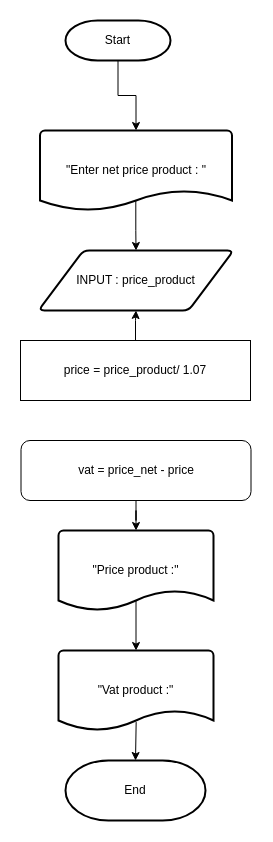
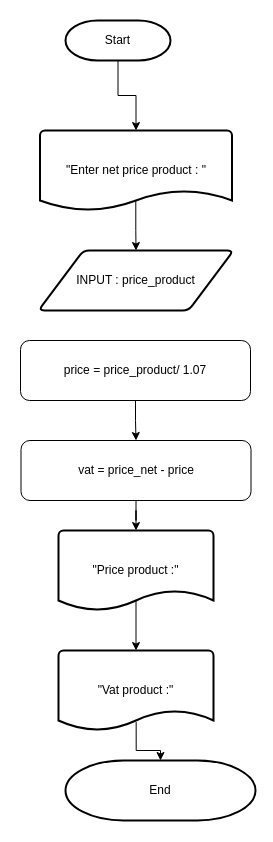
edge "price = price_product/ 1.07" -> "INPUT : price_product": now "price = price_product/ 1.07" -> "vat = price_net - price"
node "price = price_product/ 1.07": shape rectangle -> rounded rectangle
node "End": size 140x60 -> 190x60
